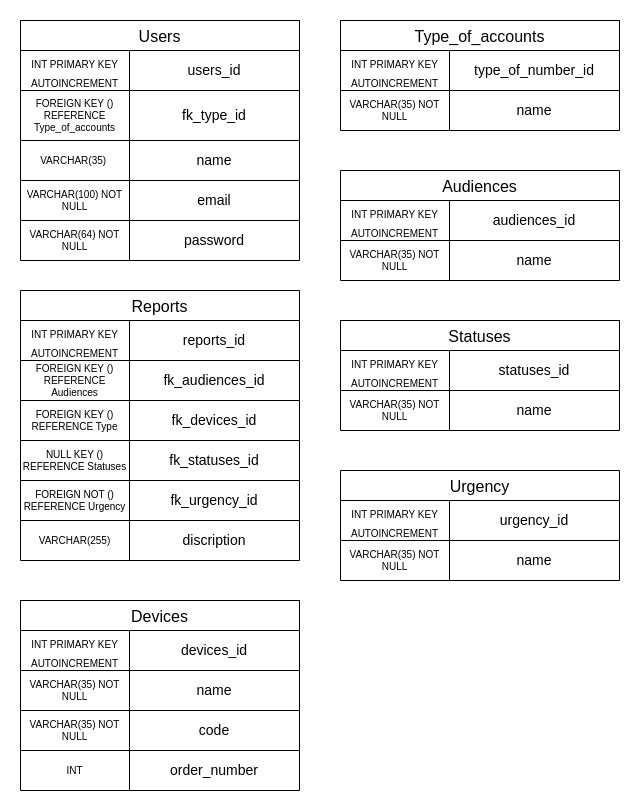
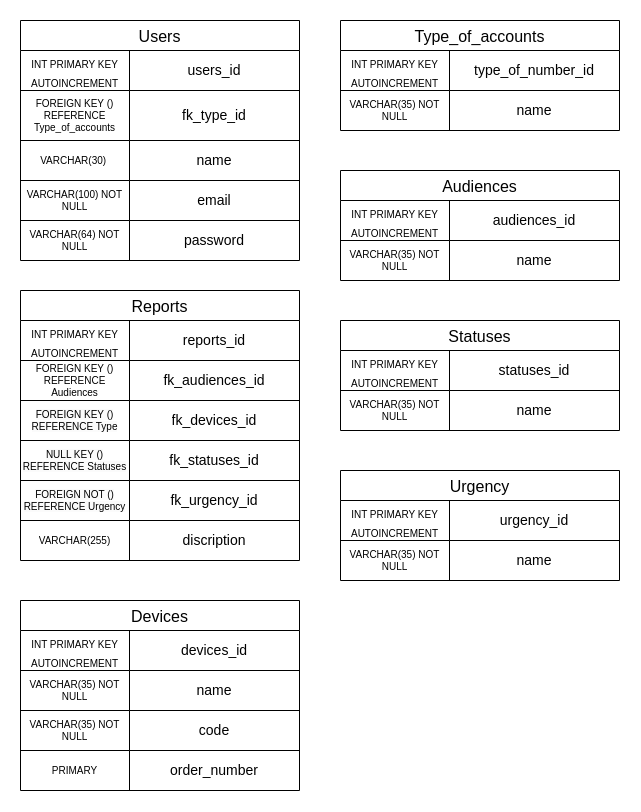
node "VARCHAR(35)": label "VARCHAR(35)" -> "VARCHAR(30)"
node "INT": label "INT" -> "PRIMARY"
